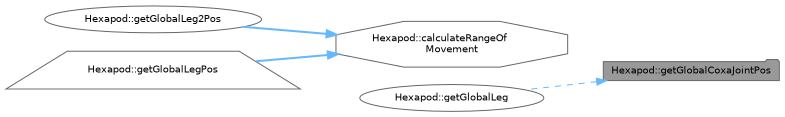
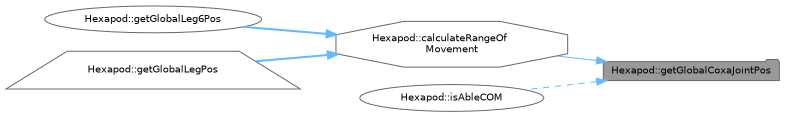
node "Hexapod::getGlobalLeg2Pos": label "Hexapod::getGlobalLeg2Pos" -> "Hexapod::getGlobalLeg6Pos"
edge "Hexapod::calculateRangeOf Movement" -> "Hexapod::getGlobalCoxaJointPos": added
node "Hexapod::getGlobalLeg": label "Hexapod::getGlobalLeg" -> "Hexapod::isAbleCOM"
